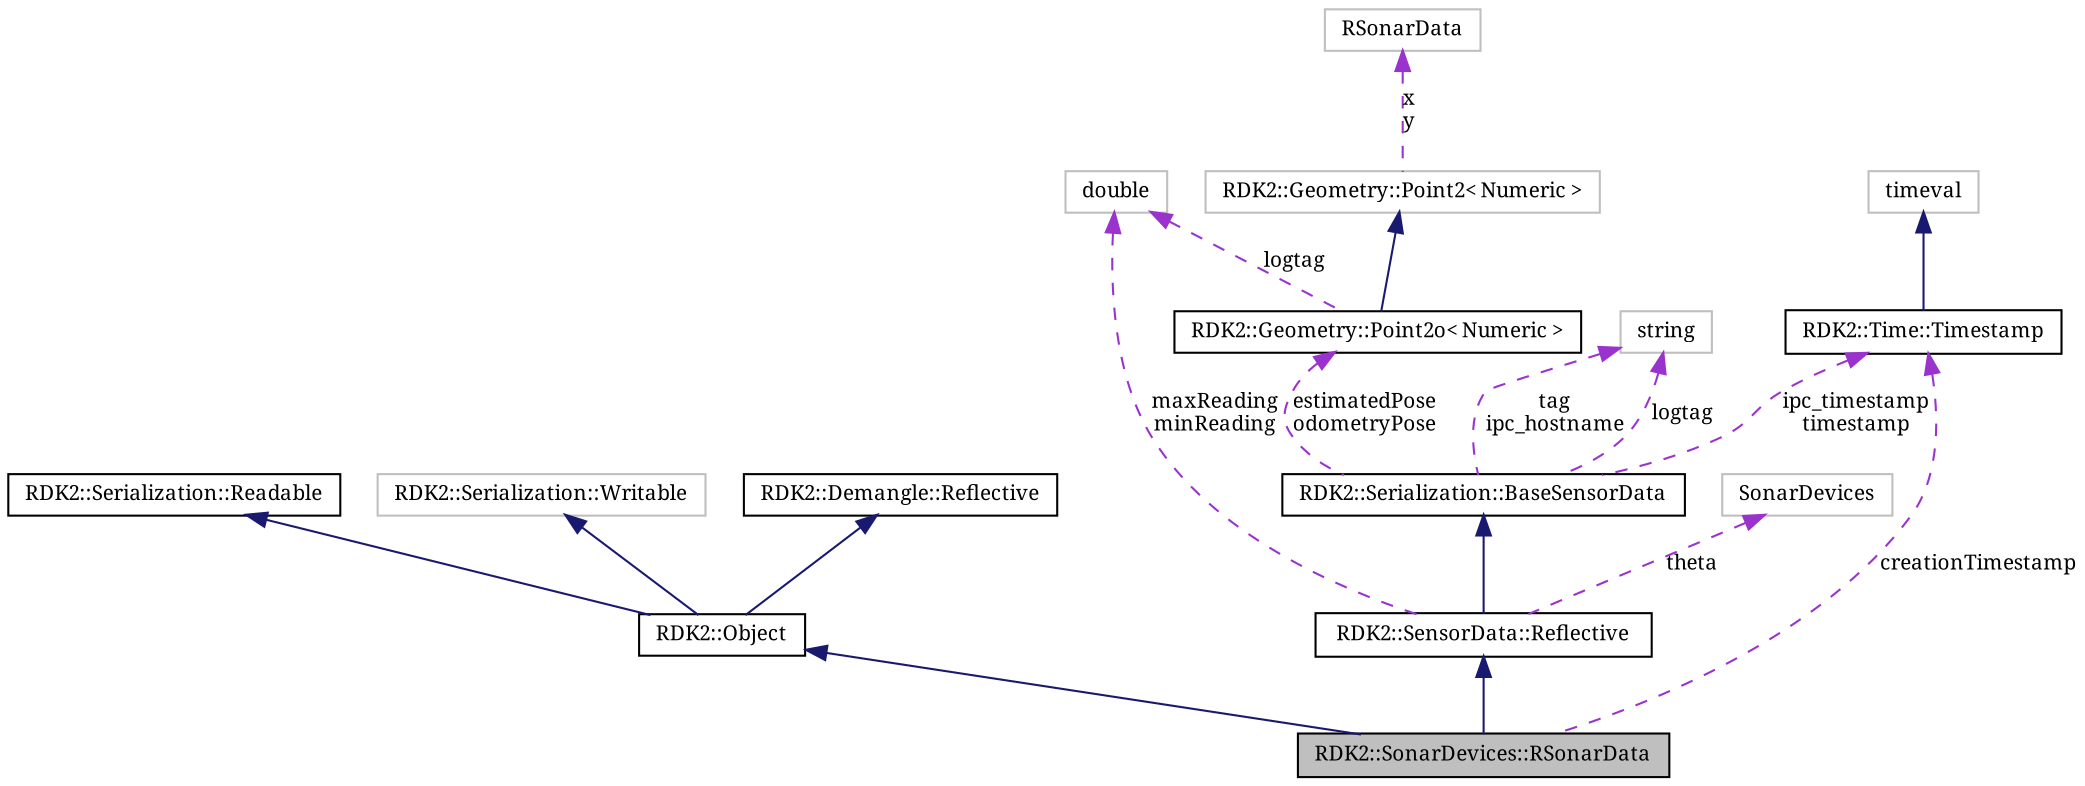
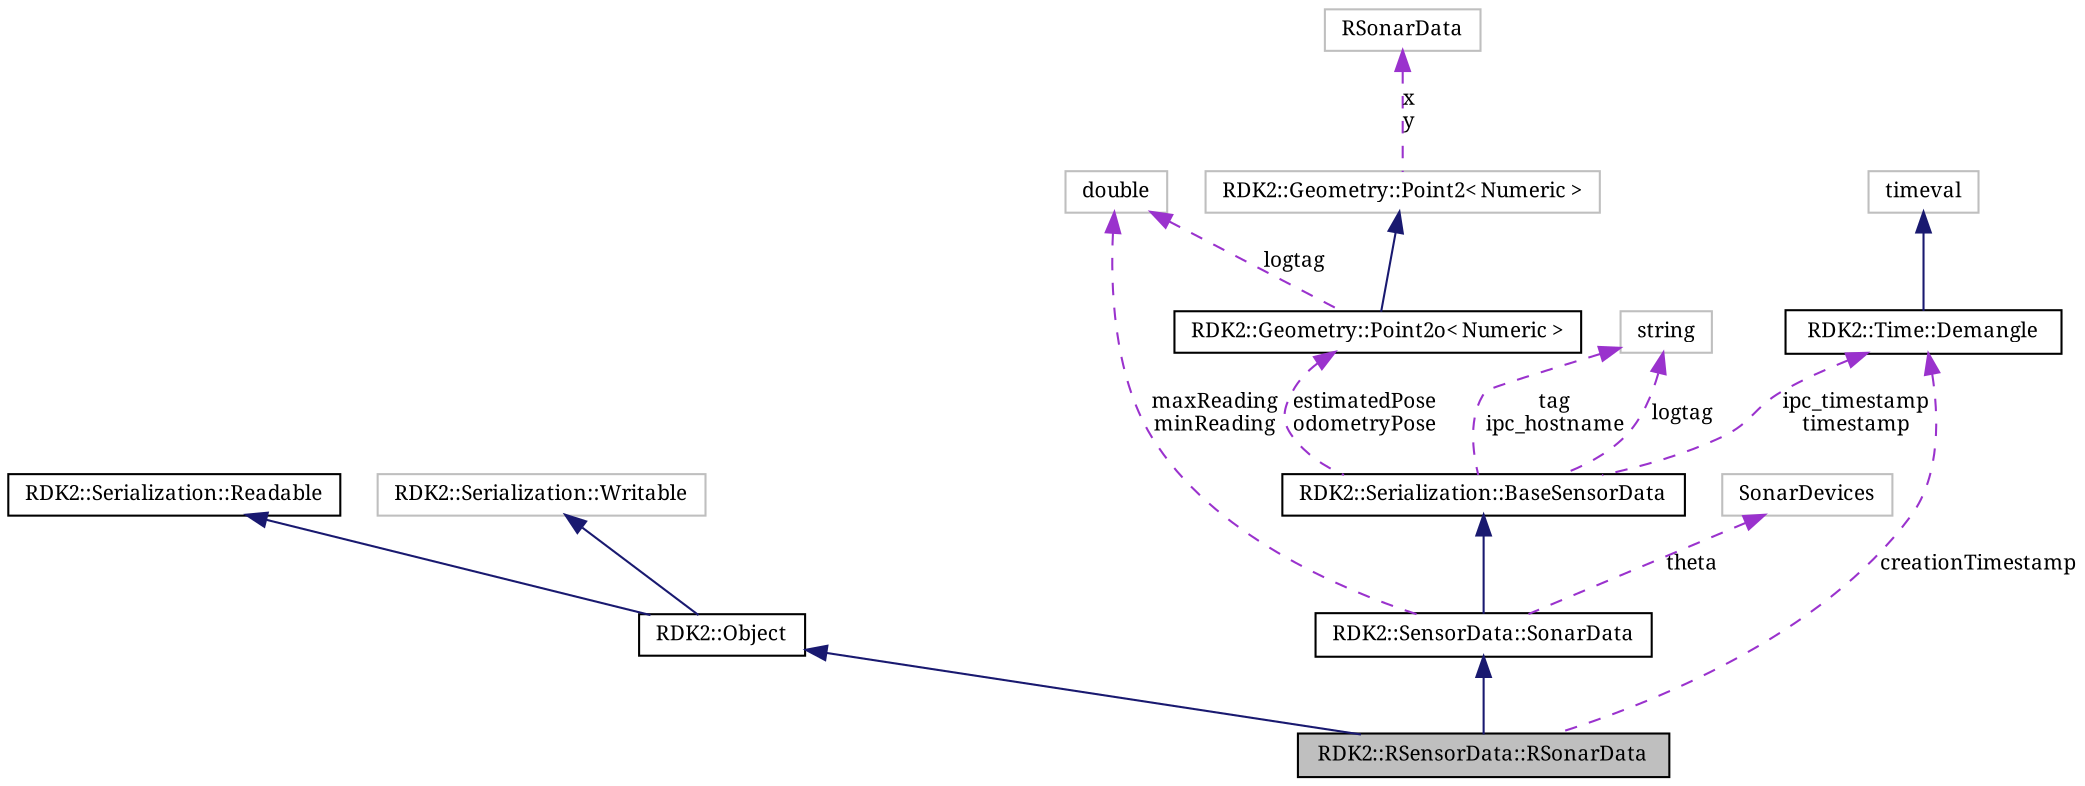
node "RDK2::Time::Timestamp": label "RDK2::Time::Timestamp" -> "RDK2::Time::Demangle"
node "RDK2::Demangle::Reflective": removed
node "RDK2::SensorData::Reflective": label "RDK2::SensorData::Reflective" -> "RDK2::SensorData::SonarData"
node "RDK2::SonarDevices::RSonarData": label "RDK2::SonarDevices::RSonarData" -> "RDK2::RSensorData::RSonarData"
